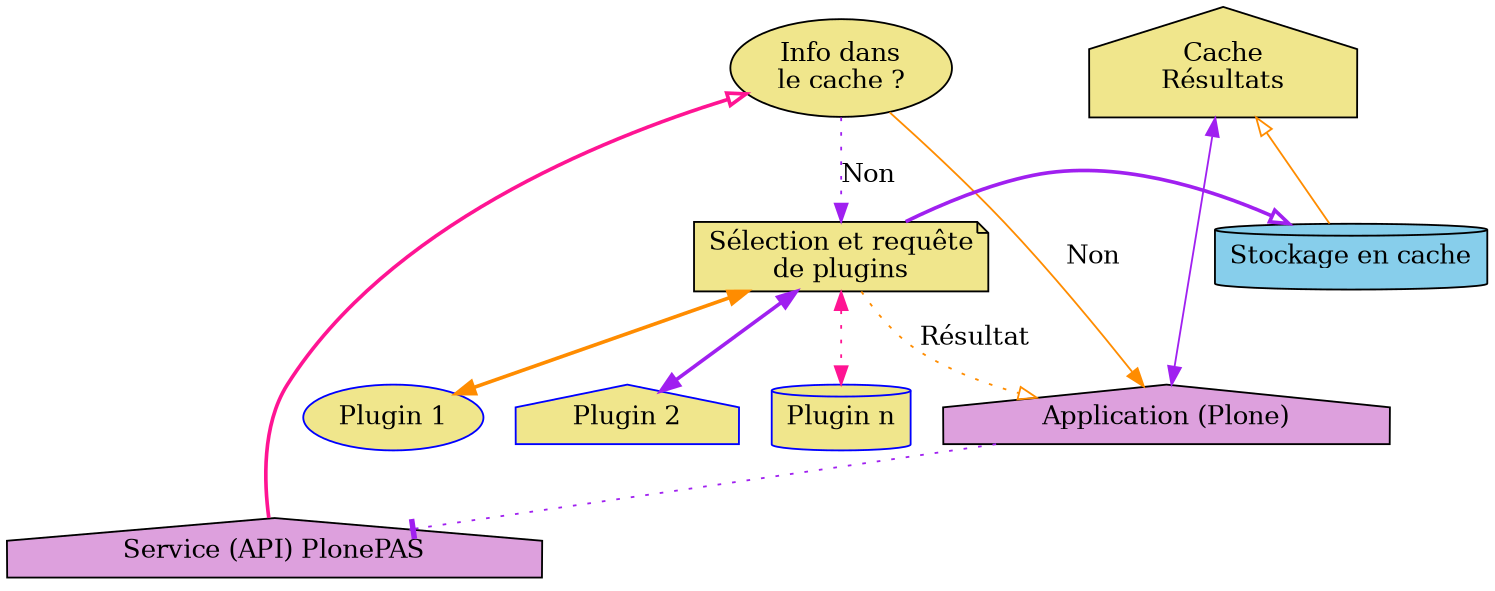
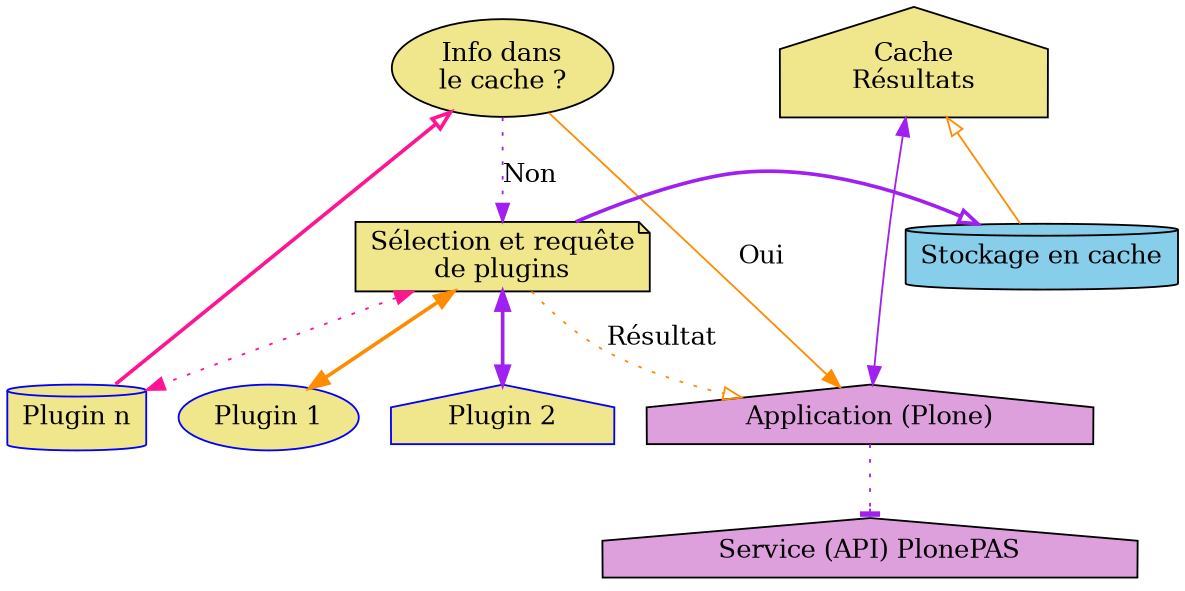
edge "Service (API) PlonePAS" -> "Info dans le cache ?": now "Plugin n" -> "Info dans le cache ?"
edge "Info dans le cache ?" -> "Application (Plone)": label "Non" -> "Oui"
